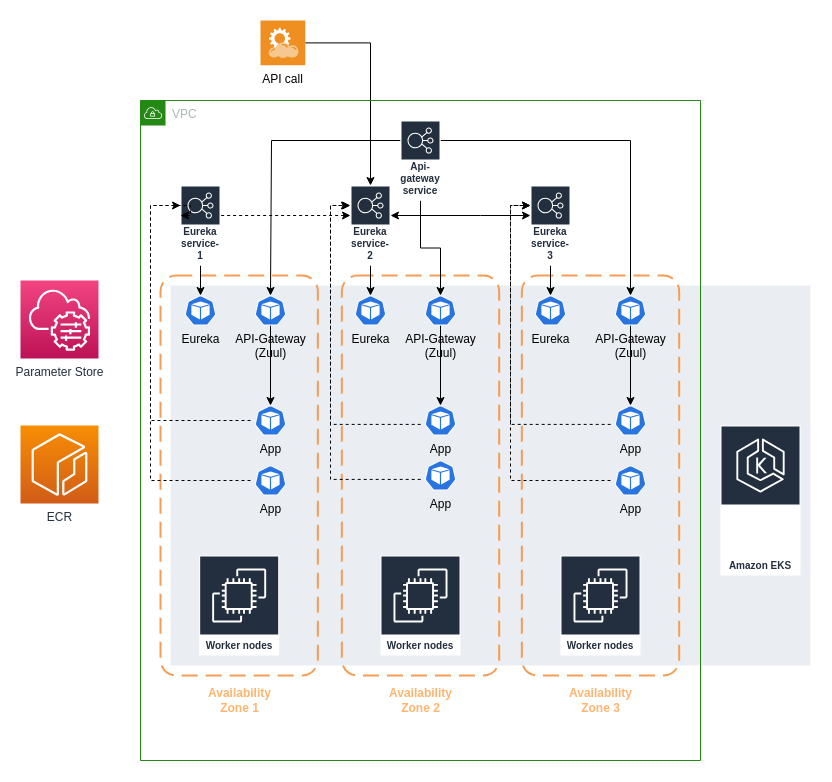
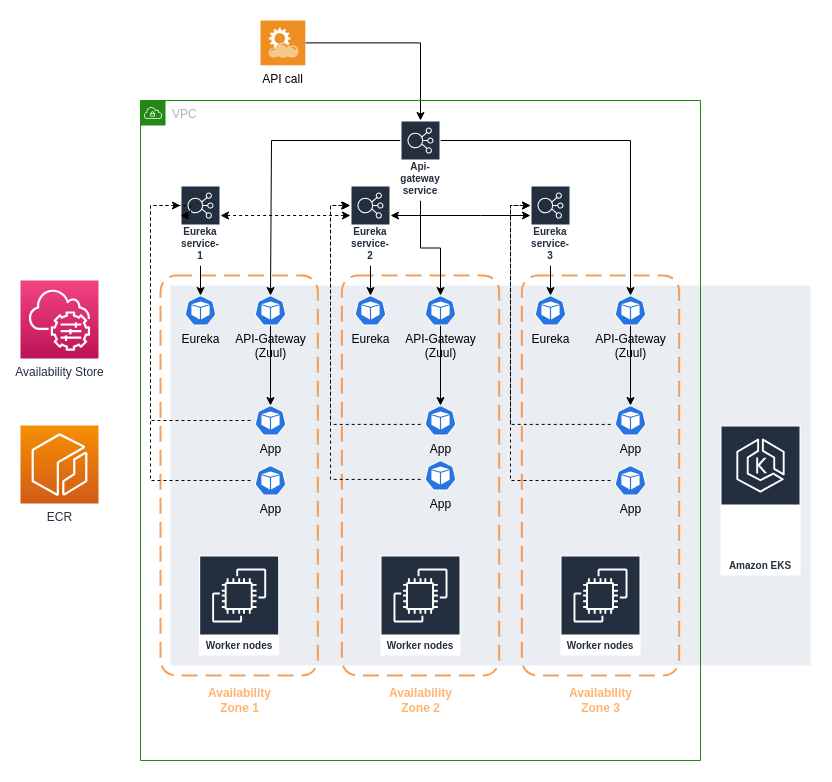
edge "API call" -> "Eureka service-2": now "API call" -> "Api-gateway service"
edge "Eureka service-1" -> "Eureka service-2": arrowhead none -> classic
node "Parameter Store": label "Parameter Store" -> "Availability Store"
